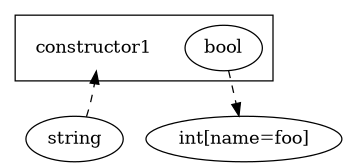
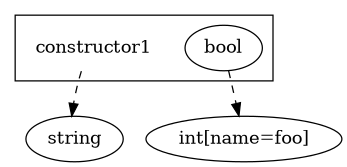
edge "string" -> "constructor1": reversed
